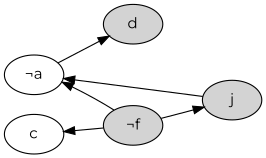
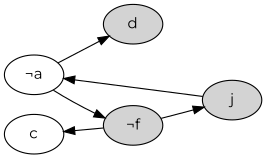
edge "¬f" -> "¬a": reversed
